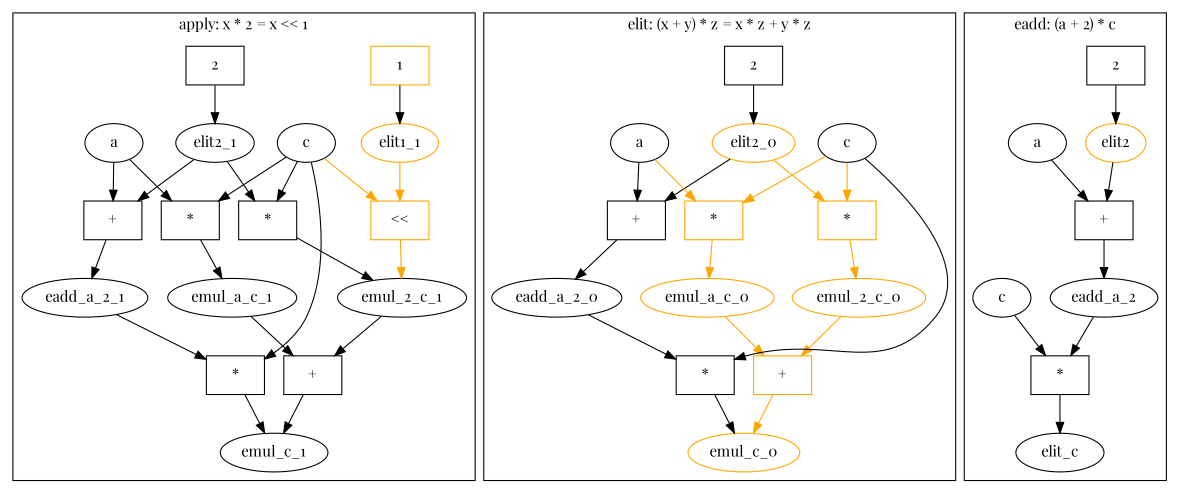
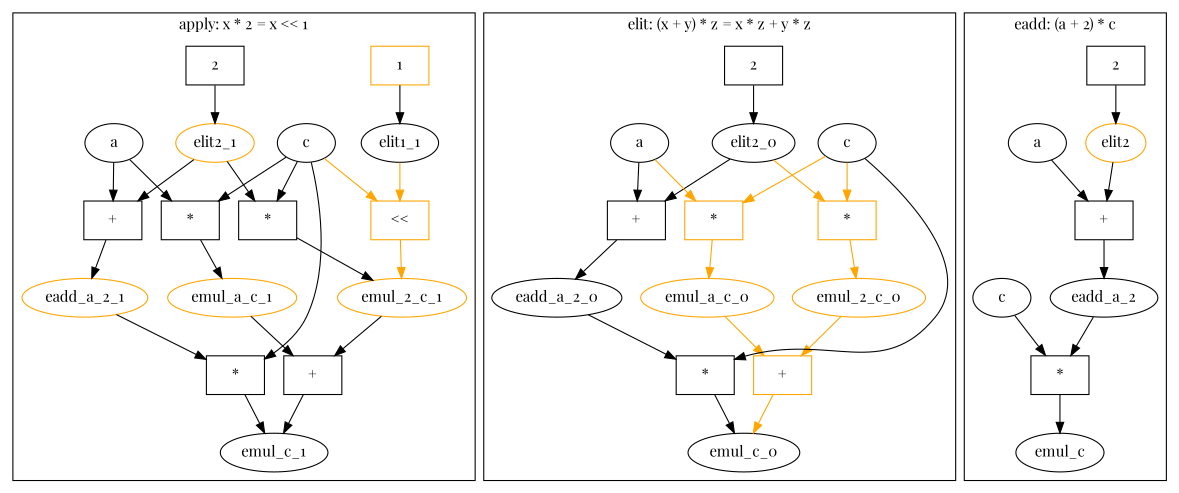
node "elit2_1": color black -> orange
node "elit1_1": color orange -> black
node "elit2_0": color orange -> black
node "eadd_a_2_1": color black -> orange
node "emul_a_c_1": color black -> orange
node "emul_2_c_1": color black -> orange
node "emul_c_0": color orange -> black
node "elit_c": label "elit_c" -> "emul_c"
